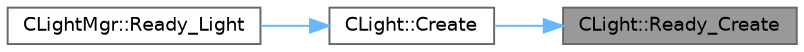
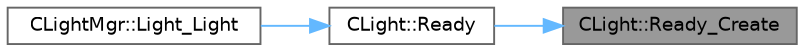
node "CLightMgr::Ready_Light": label "CLightMgr::Ready_Light" -> "CLightMgr::Light_Light"
node "CLight::Create": label "CLight::Create" -> "CLight::Ready"
